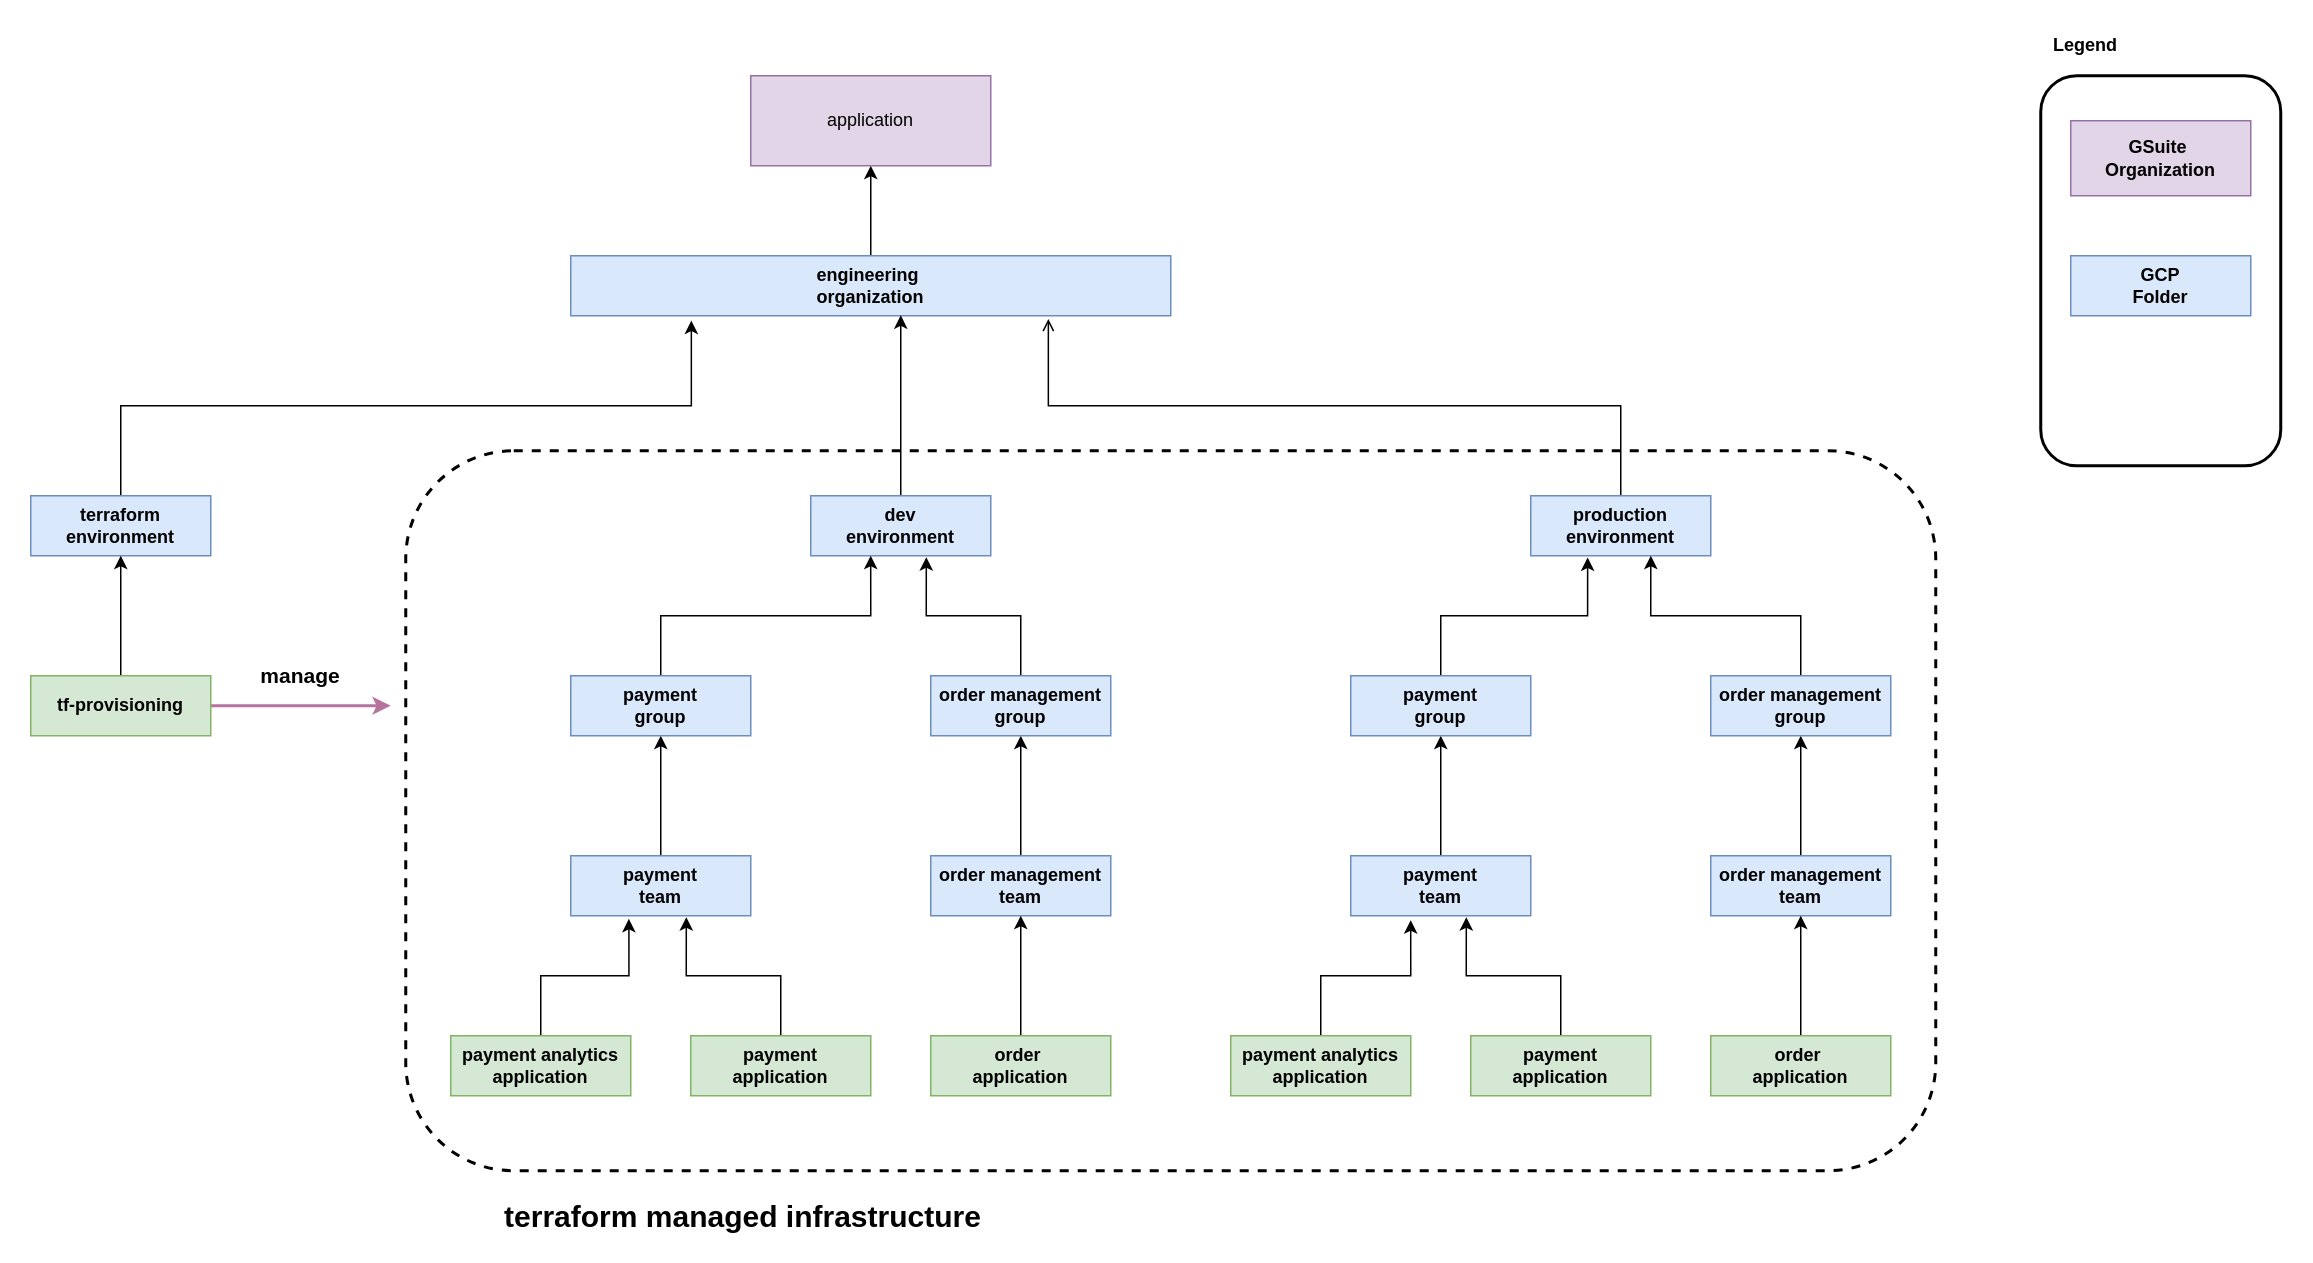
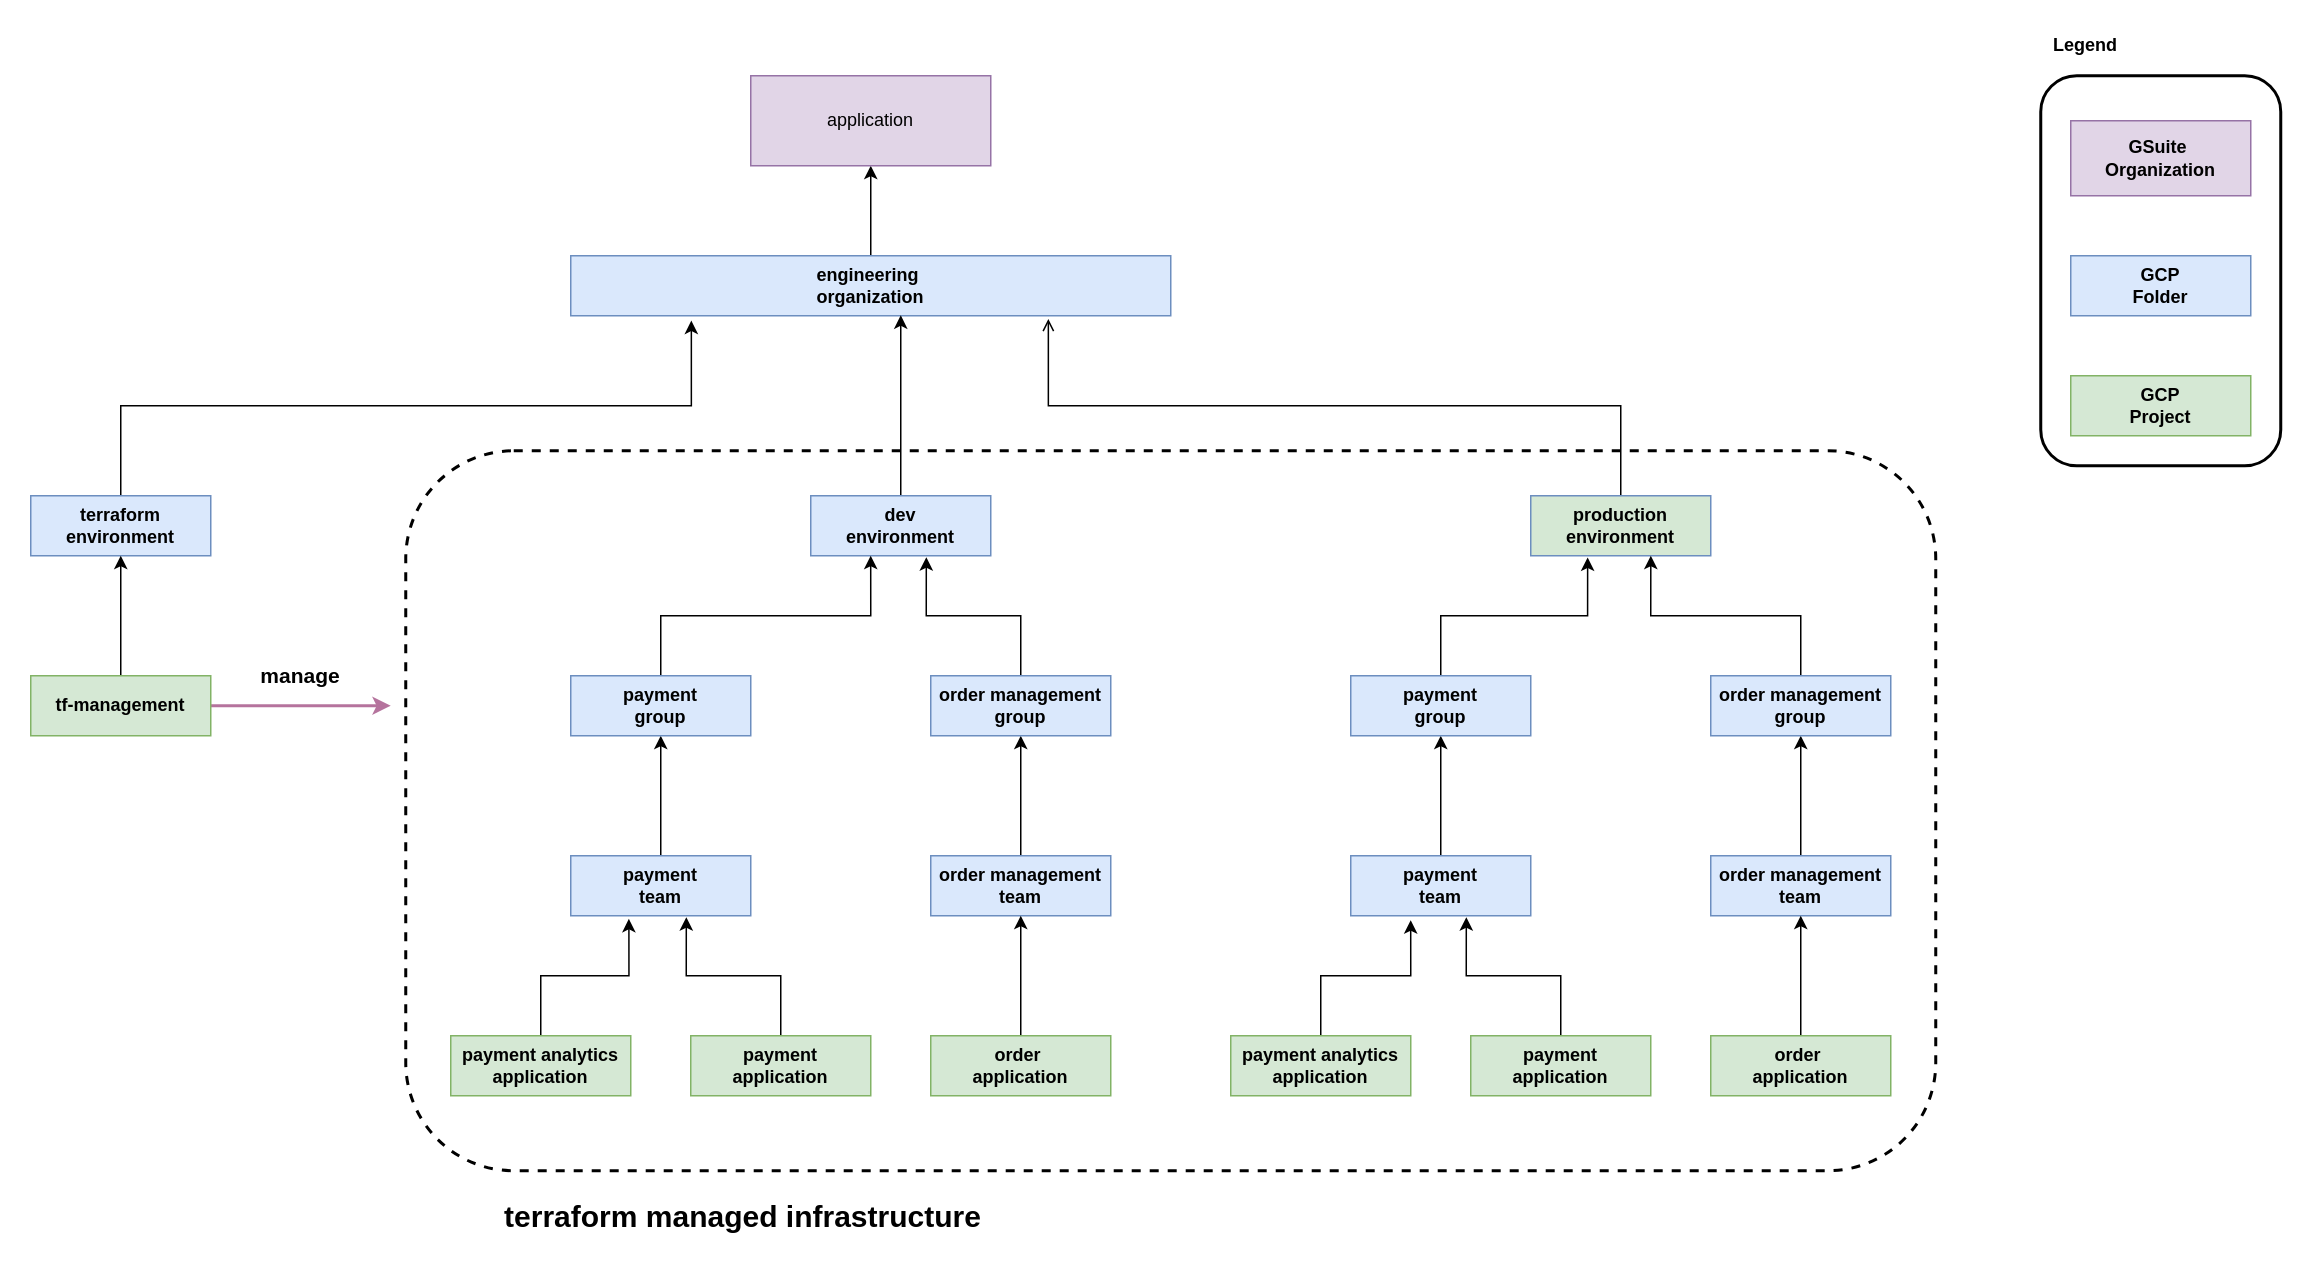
node "GCP Project": added
node "production environment": fillcolor #dae8fc -> #d5e8d4
node "tf-provisioning": label "tf-provisioning" -> "tf-management"
